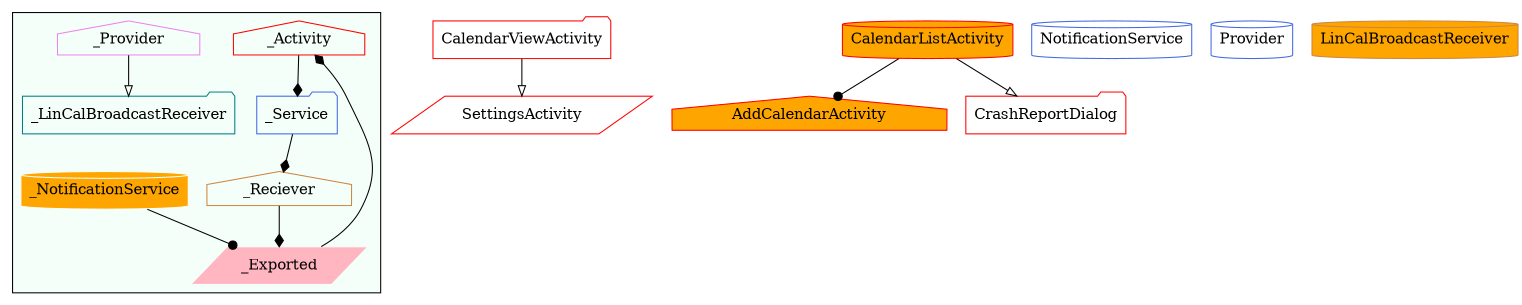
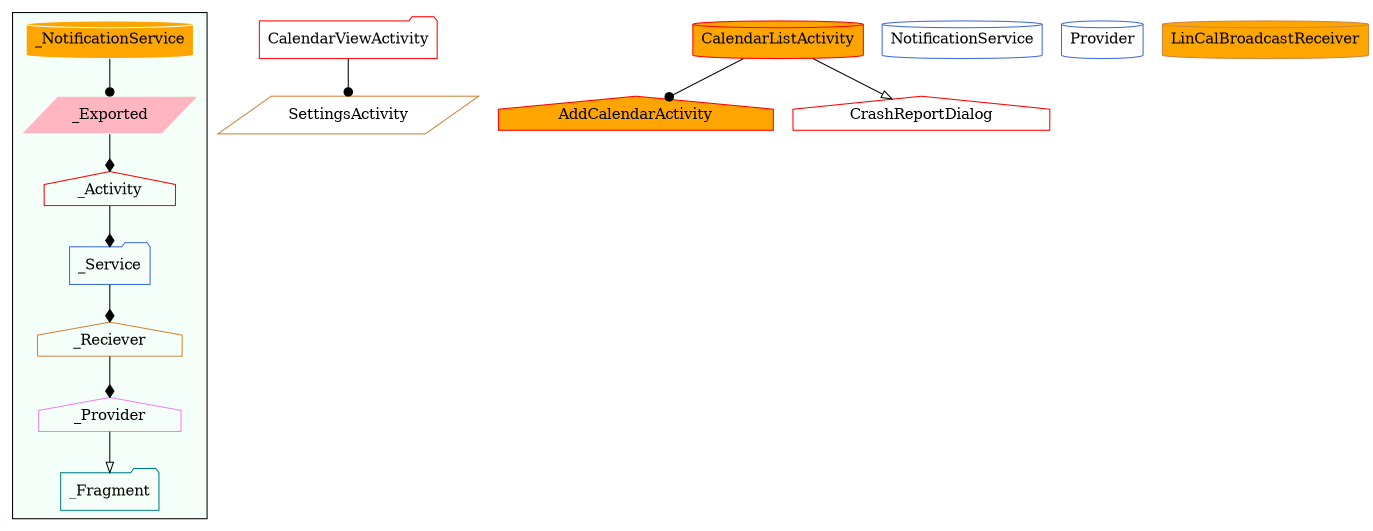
edge "CalendarViewActivity" -> "SettingsActivity": arrowhead onormal -> dot
node "_LinCalBroadcastReceiver": label "_LinCalBroadcastReceiver" -> "_Fragment"
node "SettingsActivity": color red -> peru
node "CrashReportDialog": shape folder -> house
edge "_Reciever" -> "_Exported": now "_Reciever" -> "_Provider"
